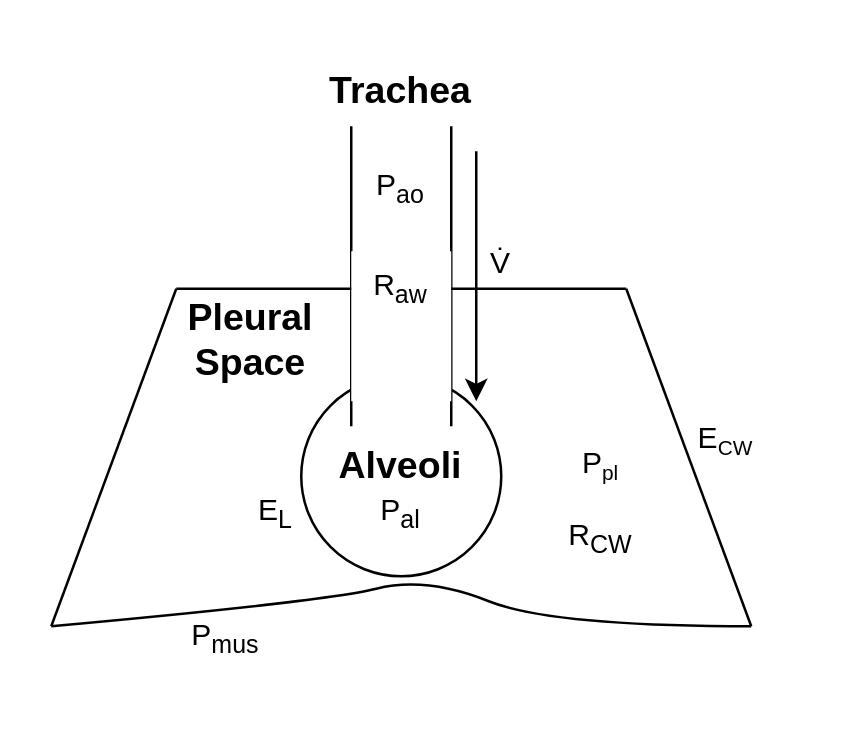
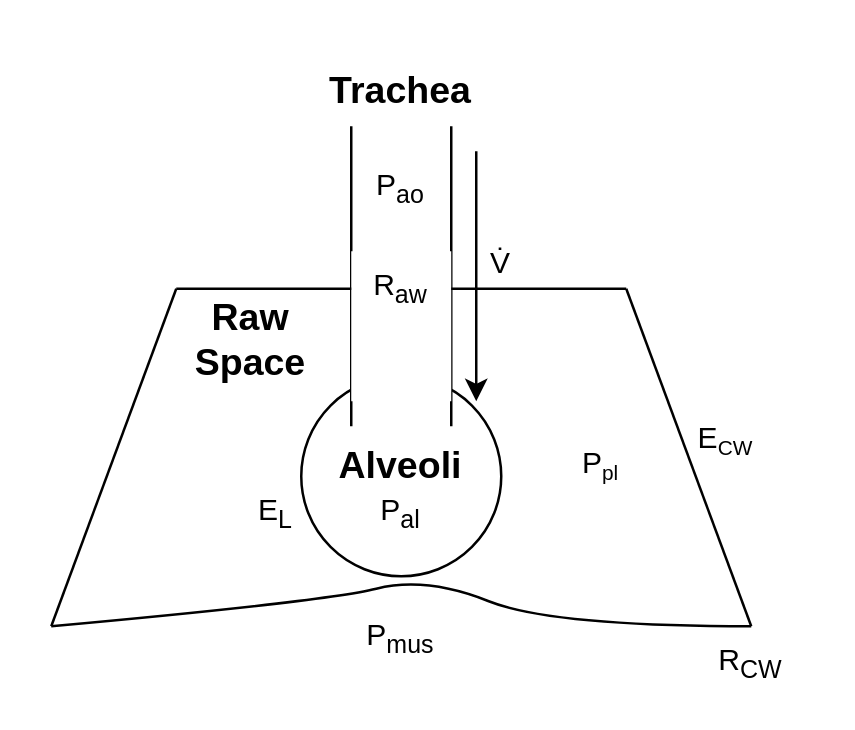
node "Pleural Space": label "Pleural Space" -> "Raw Space"
node "RCW": moved (601, 539) -> (751, 664)
node "Pmus": moved (226, 639) -> (401, 639)
